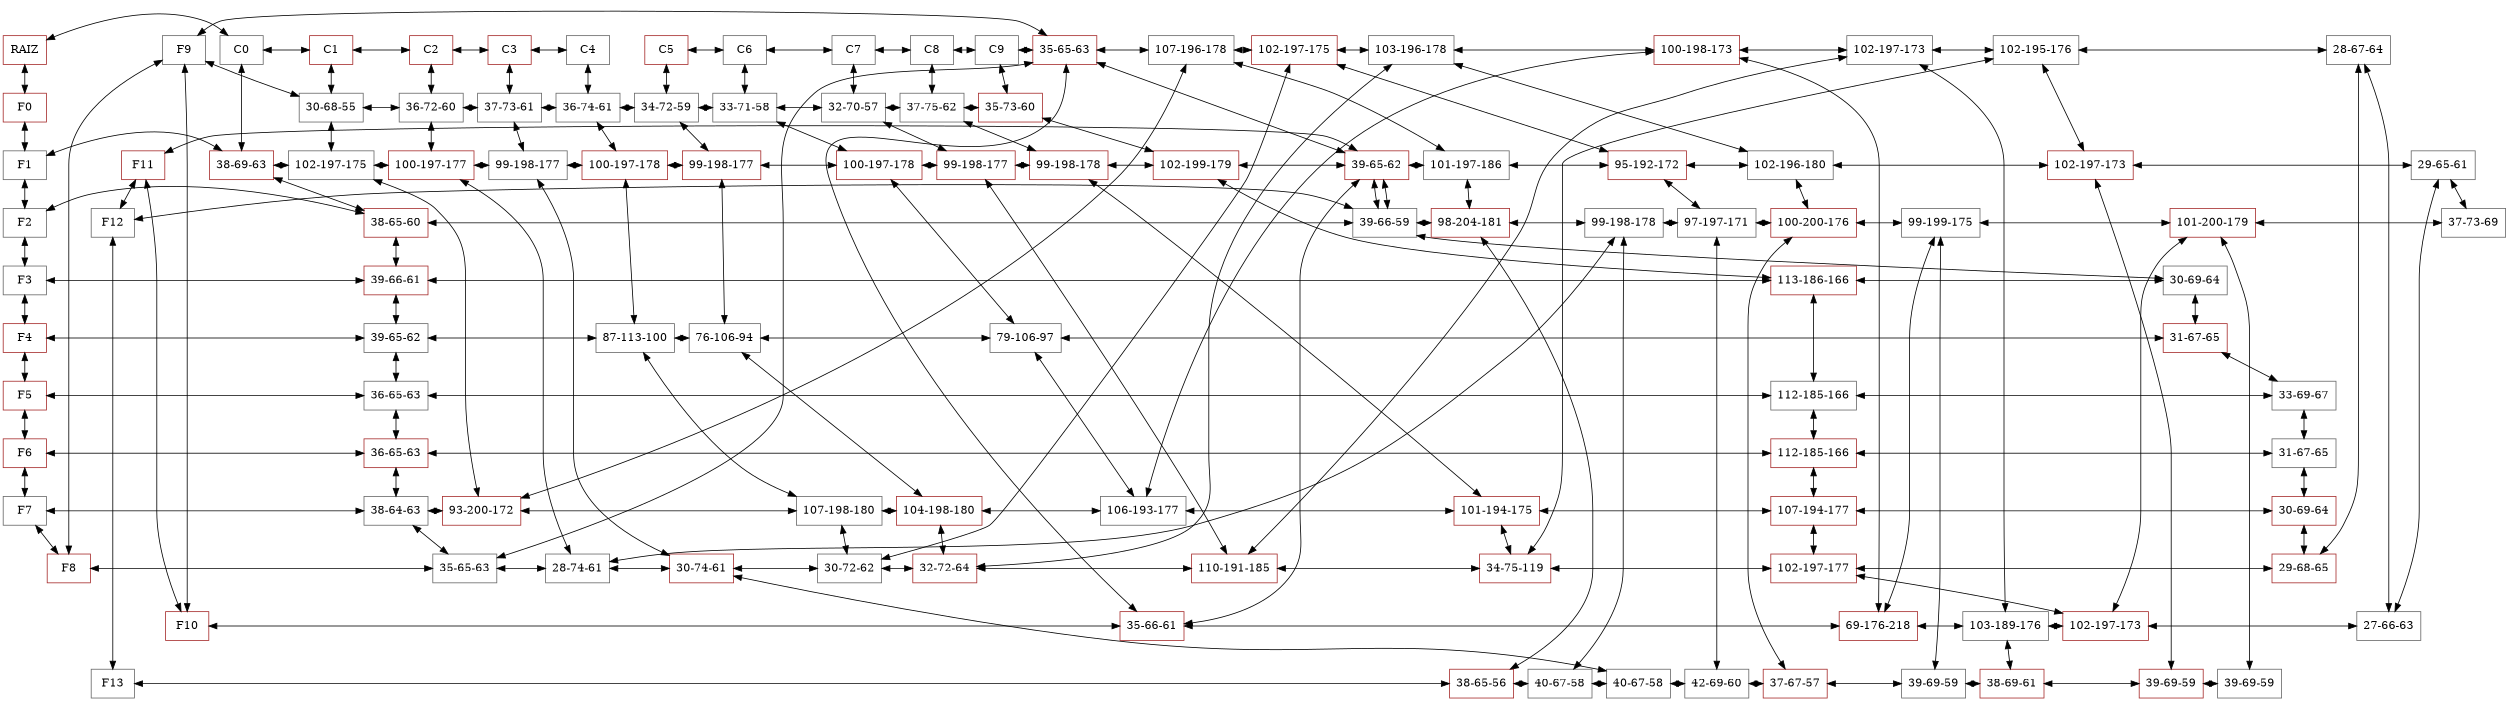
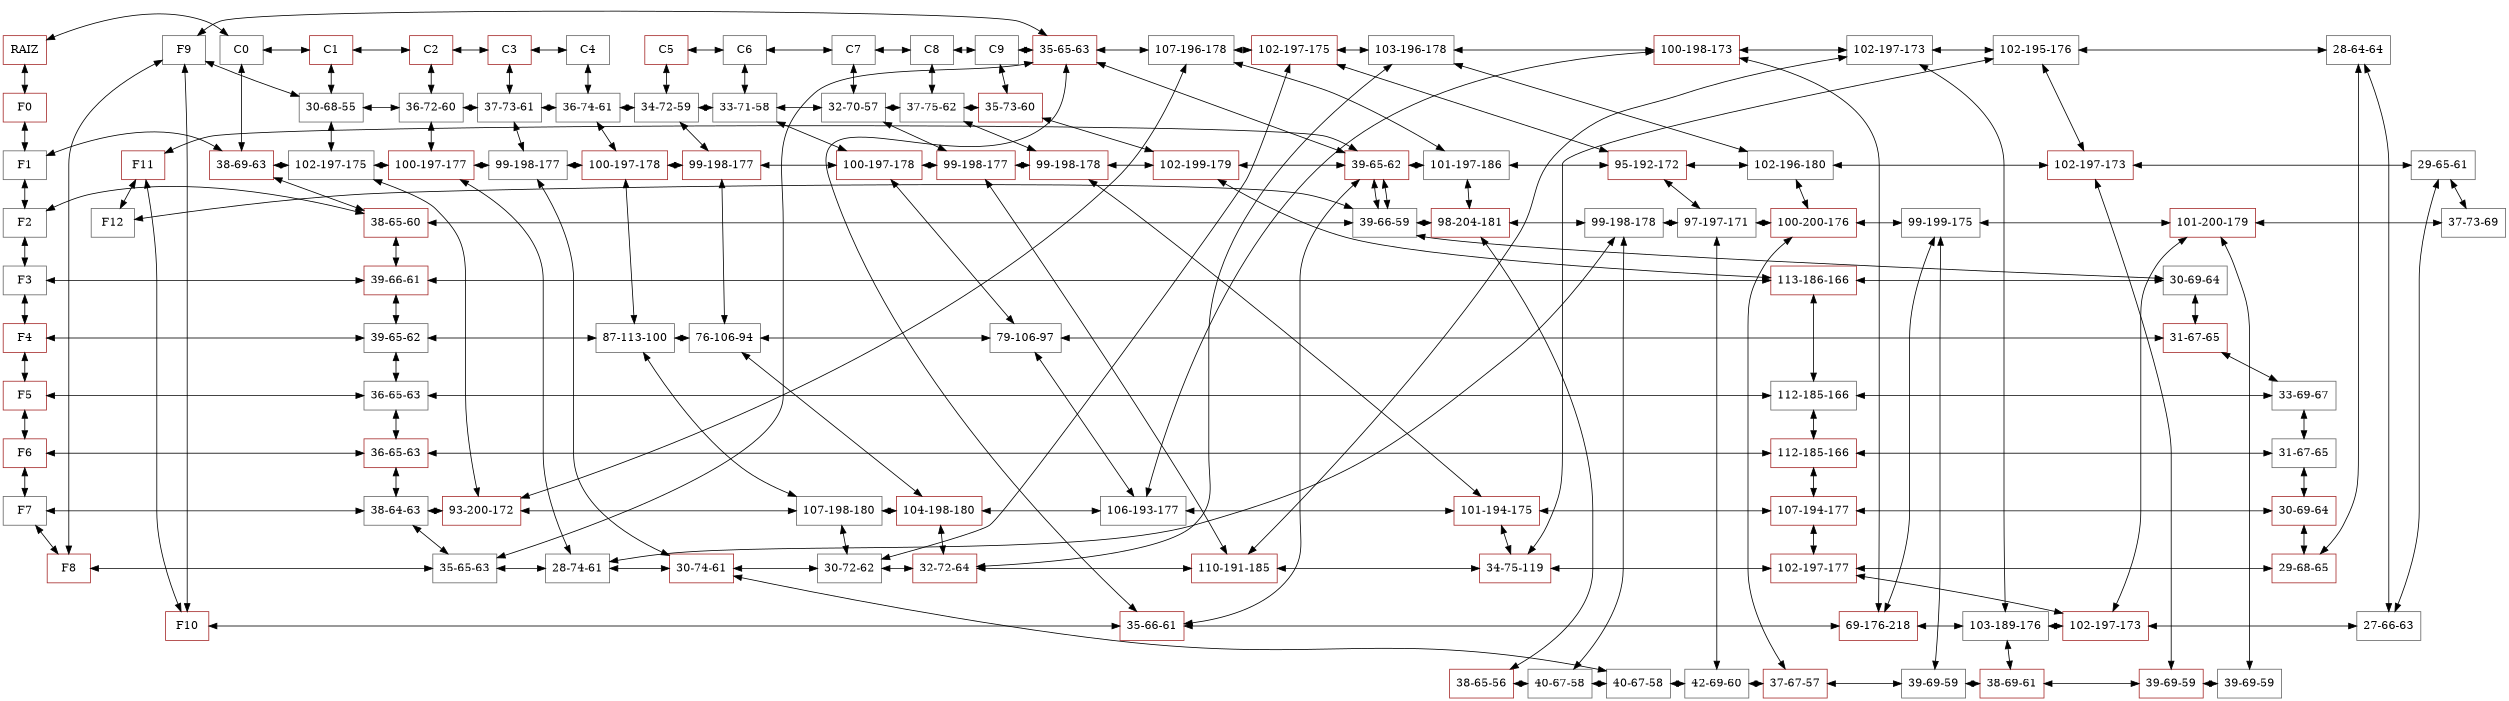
node "28-67-64": label "28-67-64" -> "28-64-64"
node "F13": removed
